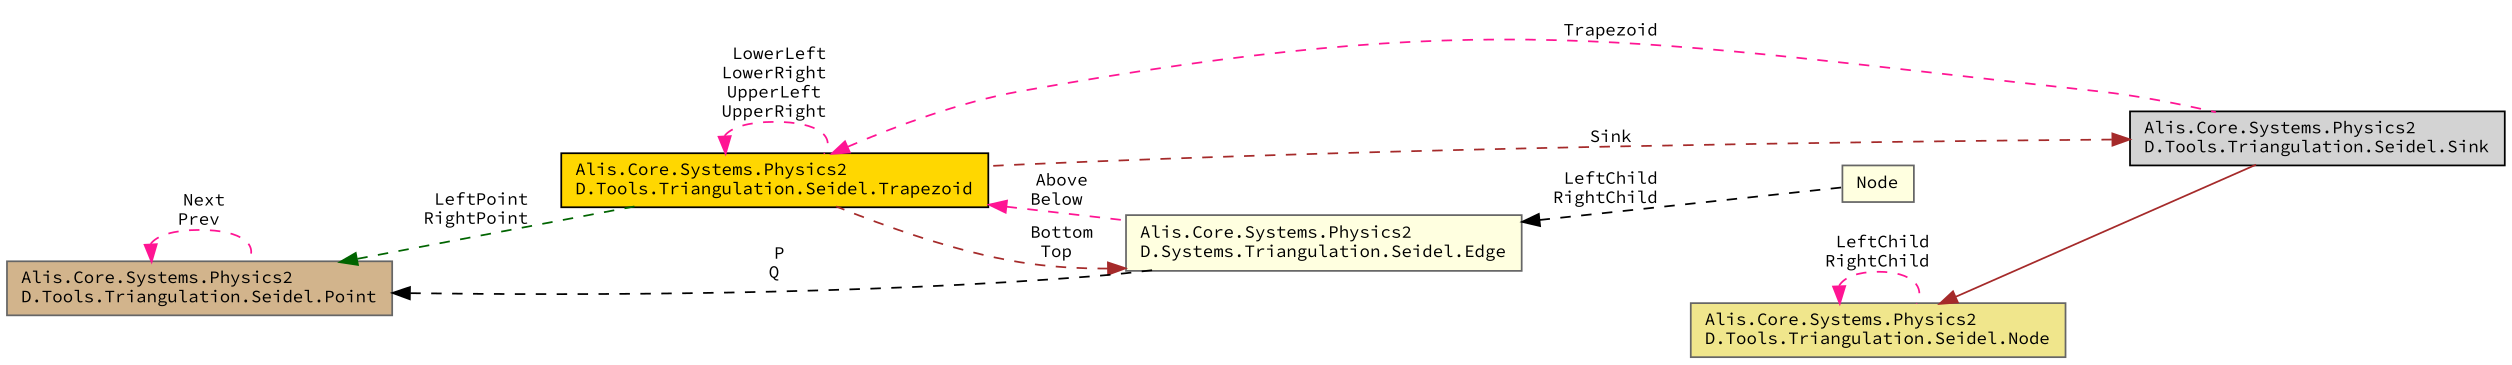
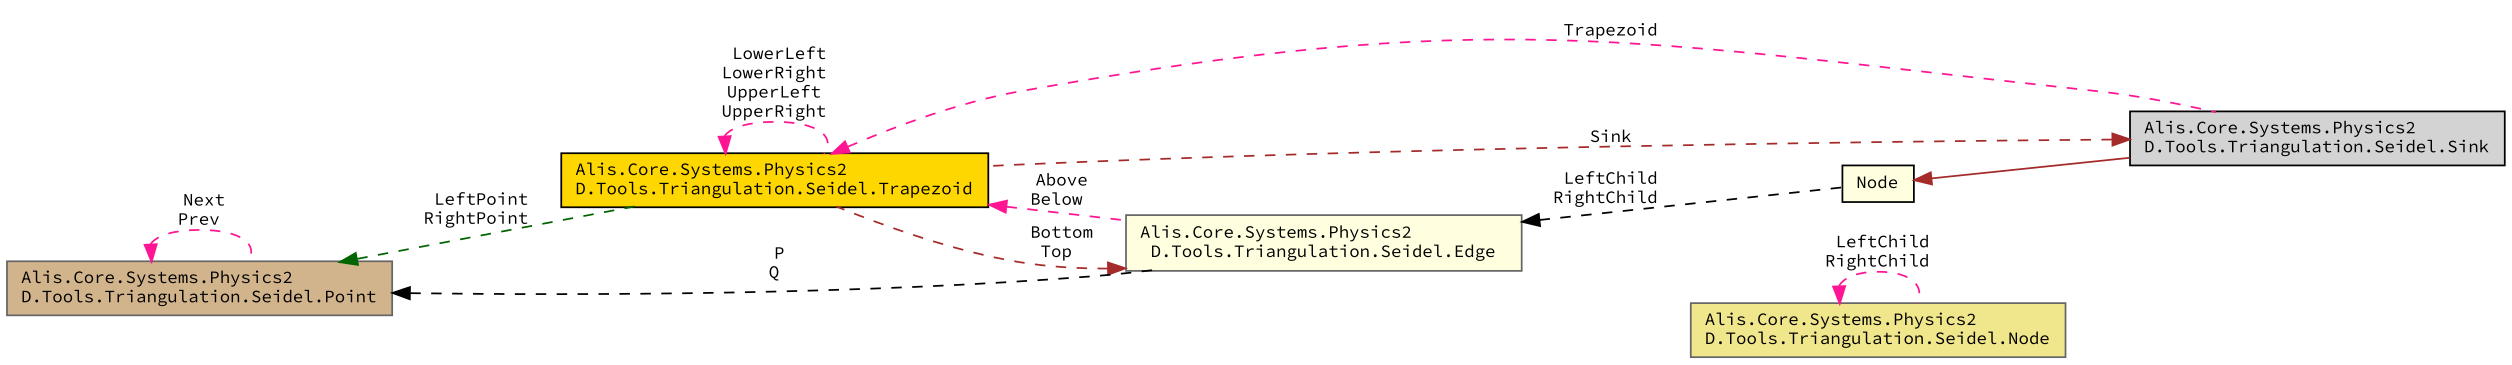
node "Node": color gray40 -> black
edge "Alis.Core.Systems.Physics2 D.Tools.Triangulation.Seidel.Sink" -> "Alis.Core.Systems.Physics2 D.Tools.Triangulation.Seidel.Node": now "Alis.Core.Systems.Physics2 D.Tools.Triangulation.Seidel.Sink" -> "Node"
node "Alis.Core.Systems.Physics2 D.Systems.Triangulation.Seidel.Edge": label "Alis.Core.Systems.Physics2 D.Systems.Triangulation.Seidel.Edge" -> "Alis.Core.Systems.Physics2 D.Tools.Triangulation.Seidel.Edge"
